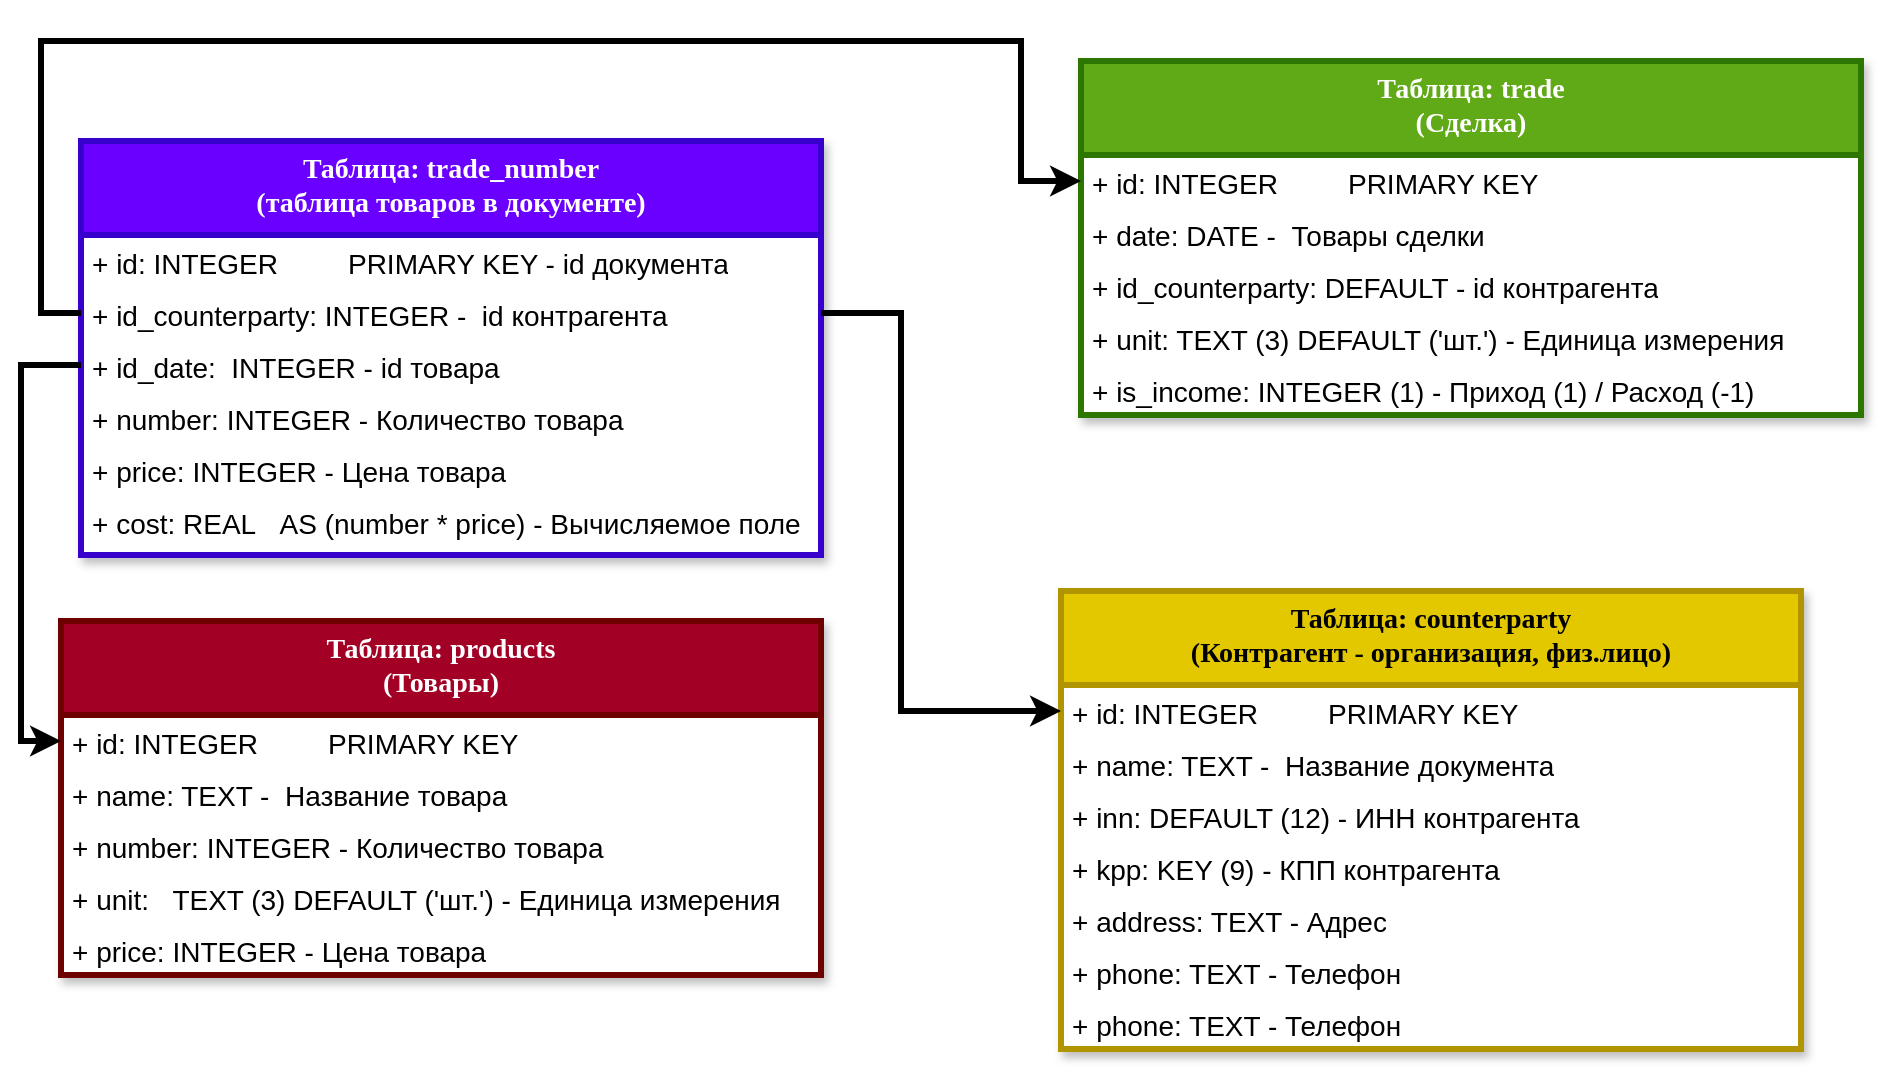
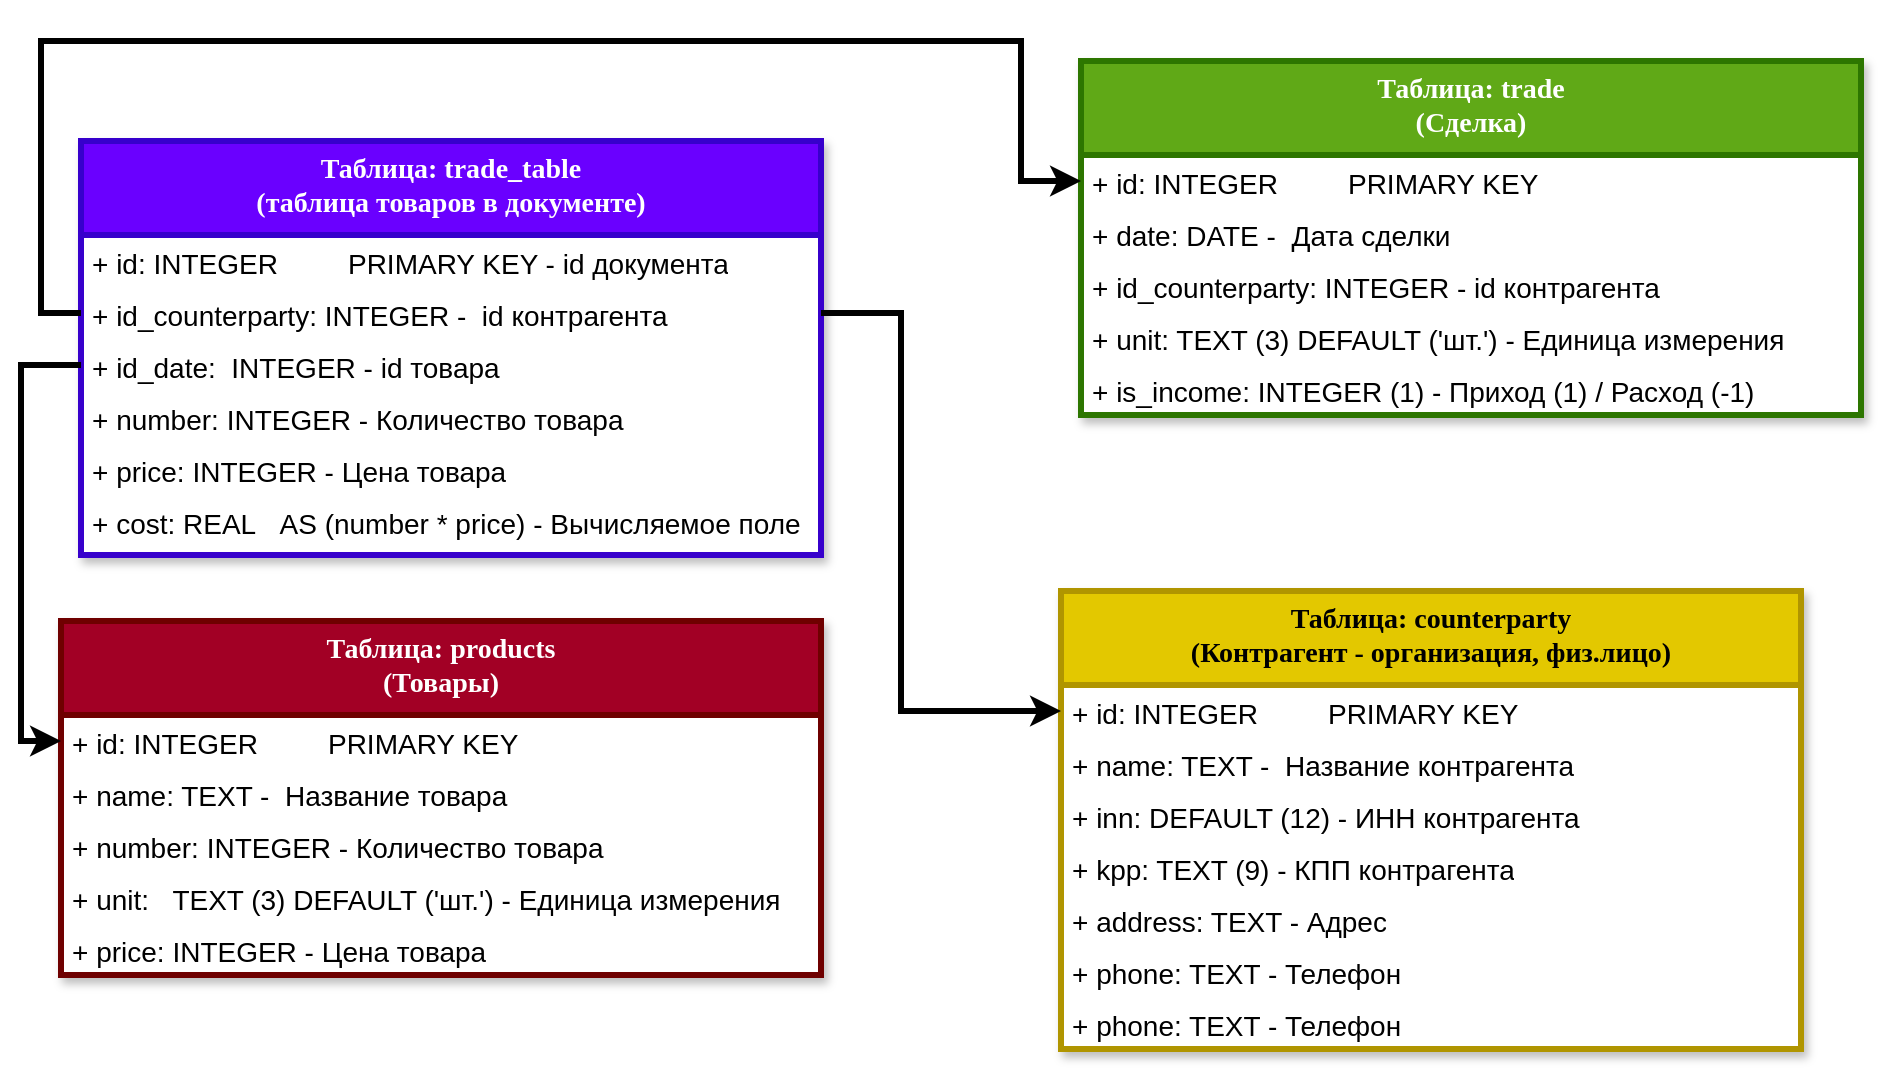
node "Таблица: trade_number(таблица товаров в документе)": label "Таблица: trade_number(таблица товаров в документе)" -> "Таблица: trade_table(таблица товаров в документе)"
node "+ date: DATE - Товары сделки": label "+ date: DATE - Товары сделки" -> "+ date: DATE - Дата сделки"
node "+ id_сounterparty: DEFAULT - id контрагента": label "+ id_сounterparty: DEFAULT - id контрагента" -> "+ id_сounterparty: INTEGER - id контрагента"
node "+ name: TEXT - Название документа": label "+ name: TEXT - Название документа" -> "+ name: TEXT - Название контрагента"
node "+ kpp: KEY (9) - КПП контрагента": label "+ kpp: KEY (9) - КПП контрагента" -> "+ kpp: TEXT (9) - КПП контрагента"
